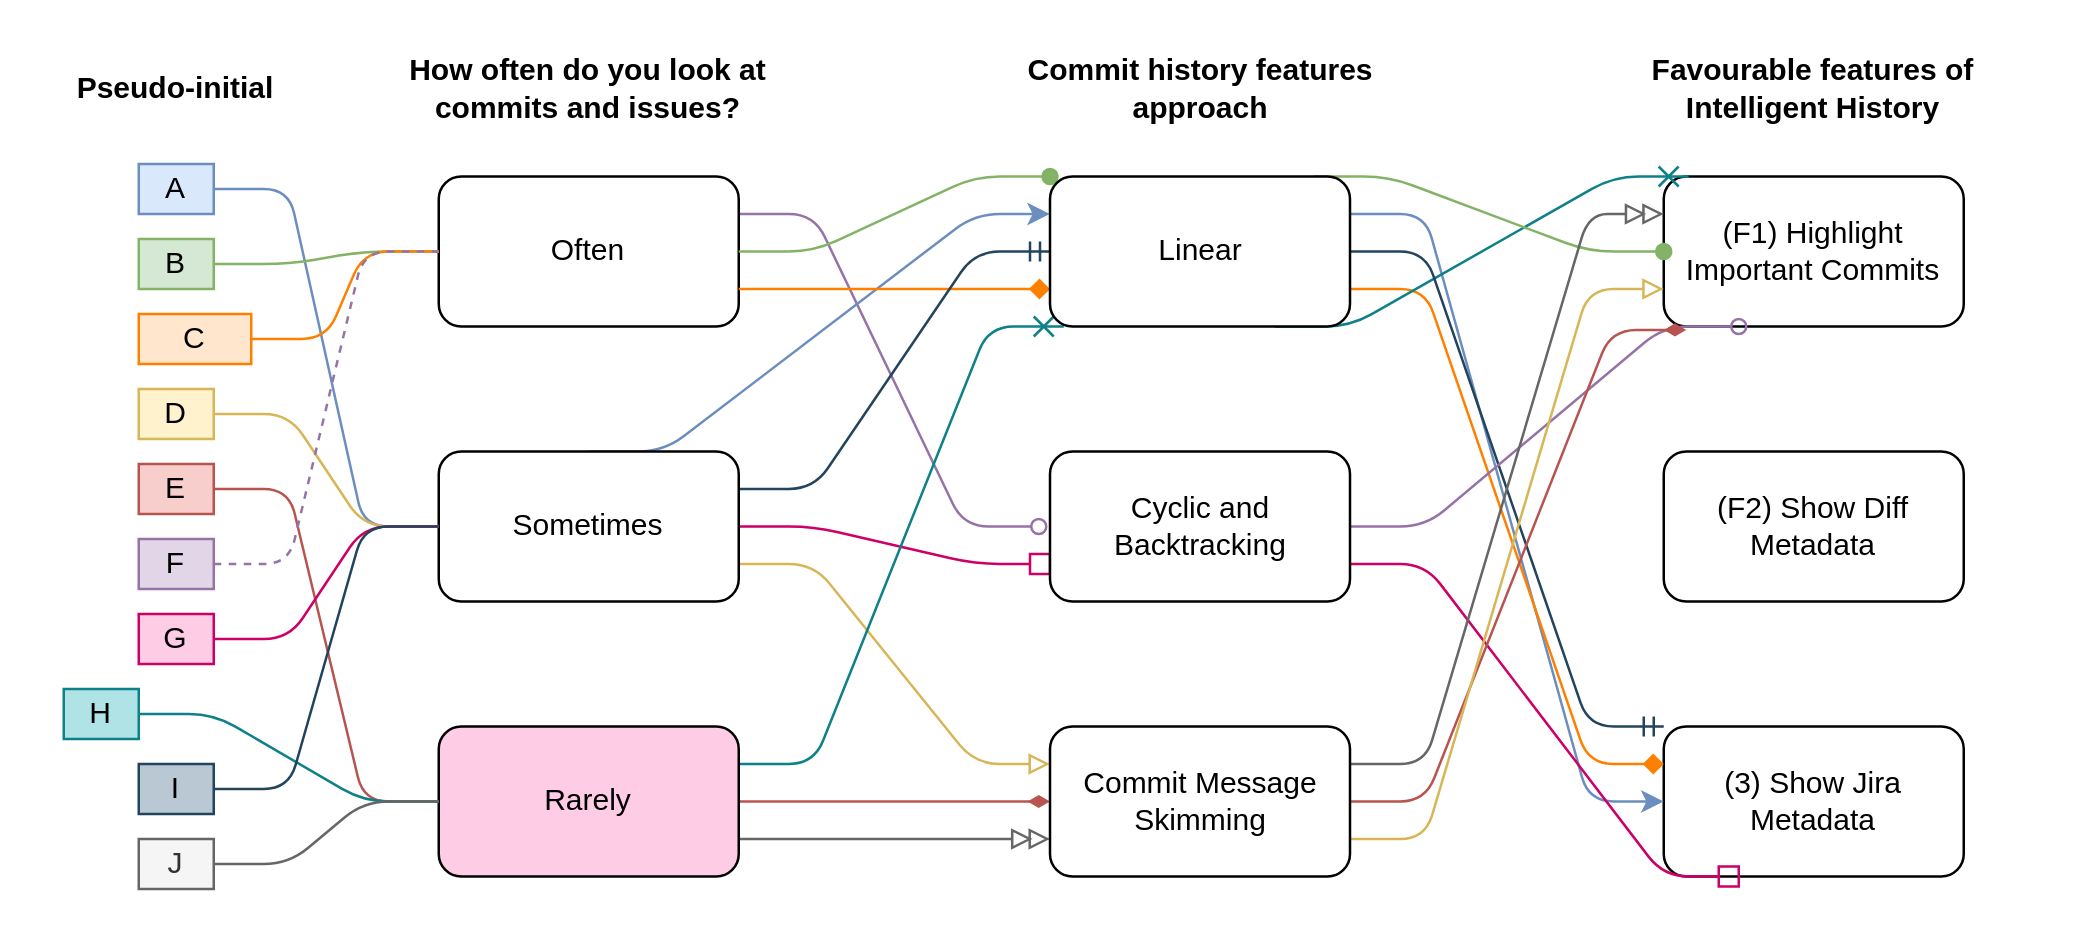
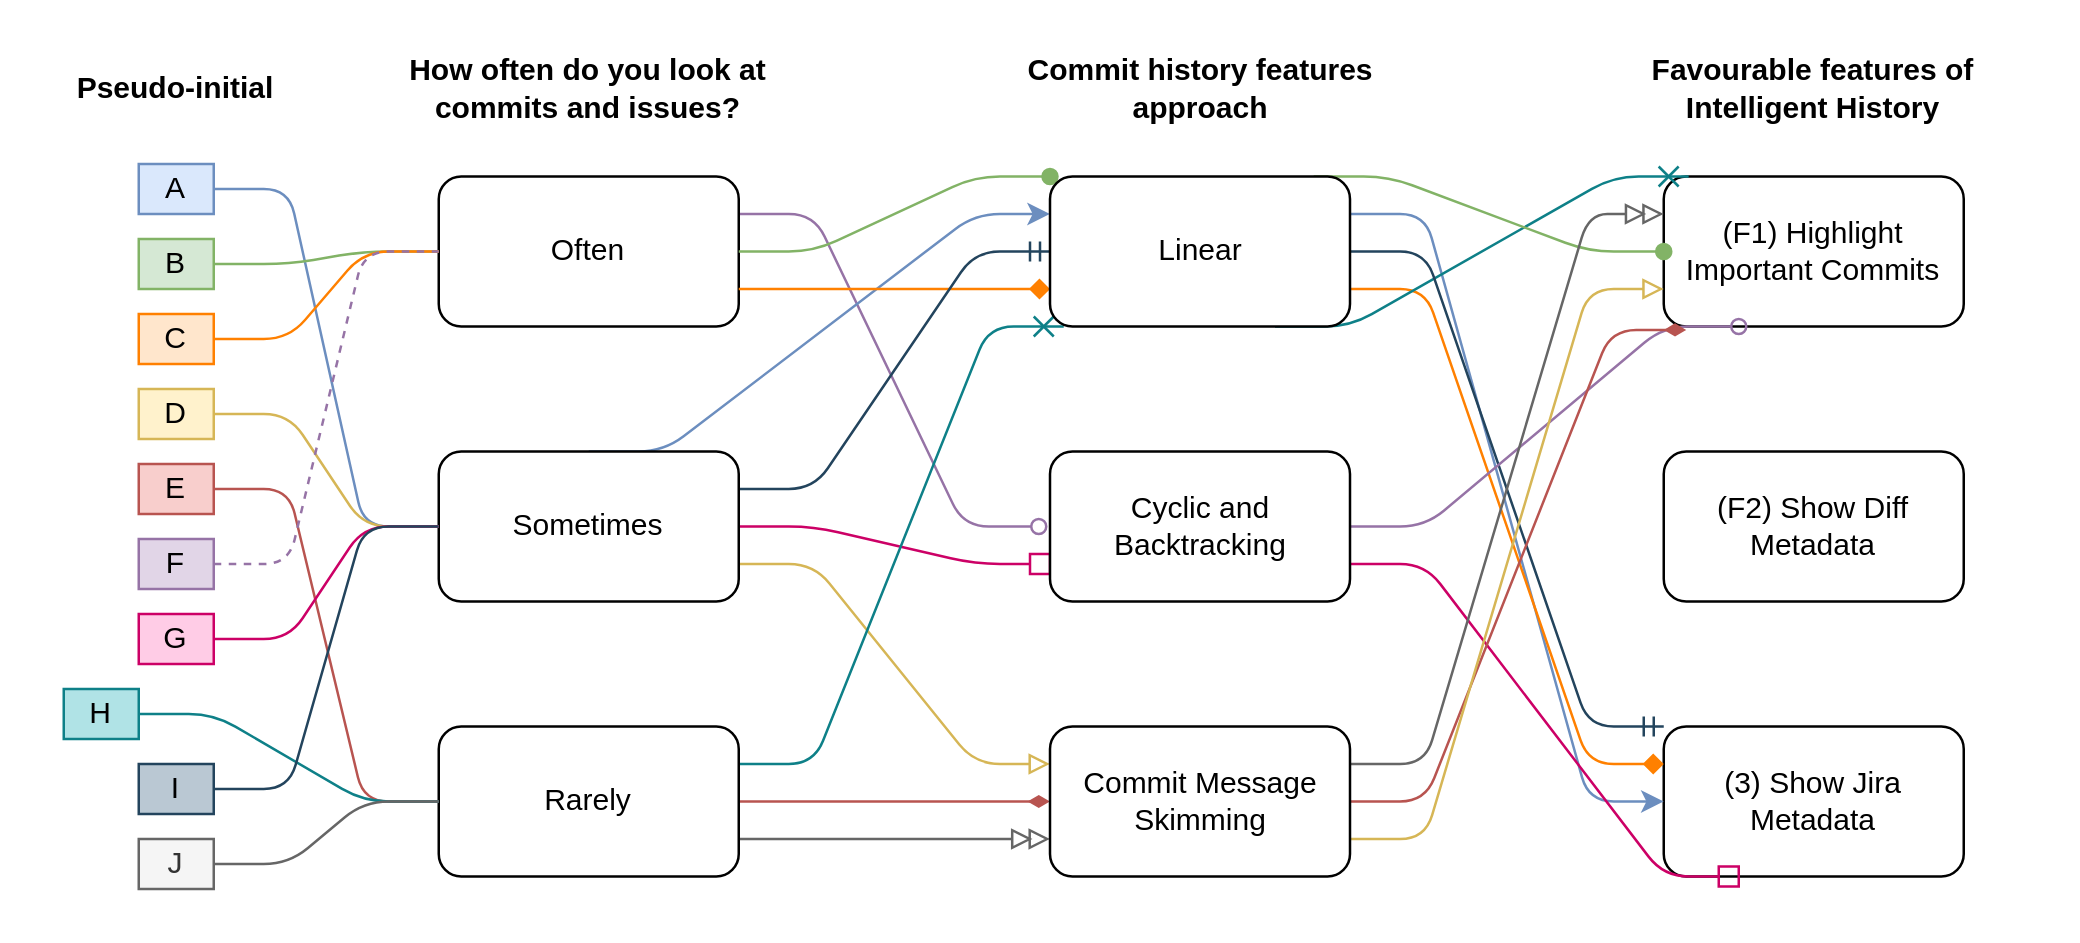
node "C": size 113x50 -> 75x50
node "Rarely": fillcolor #ffcce6 -> #ffffff
